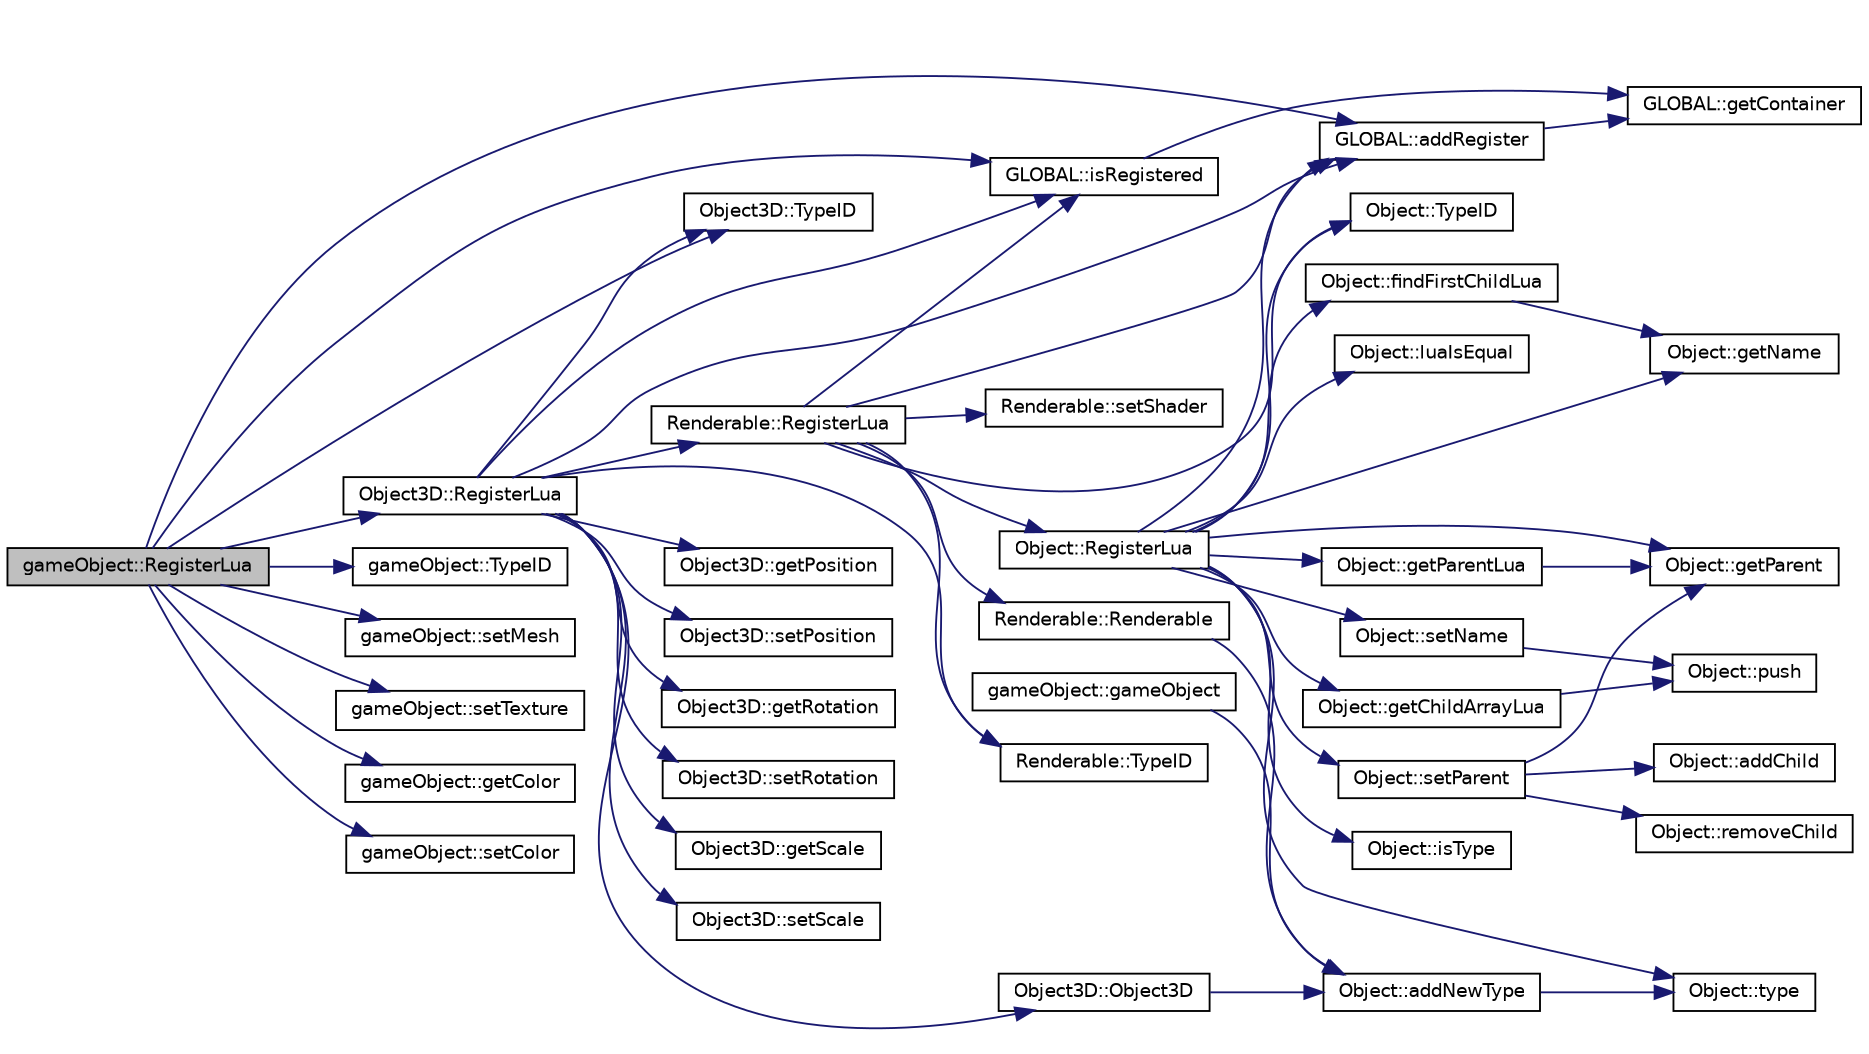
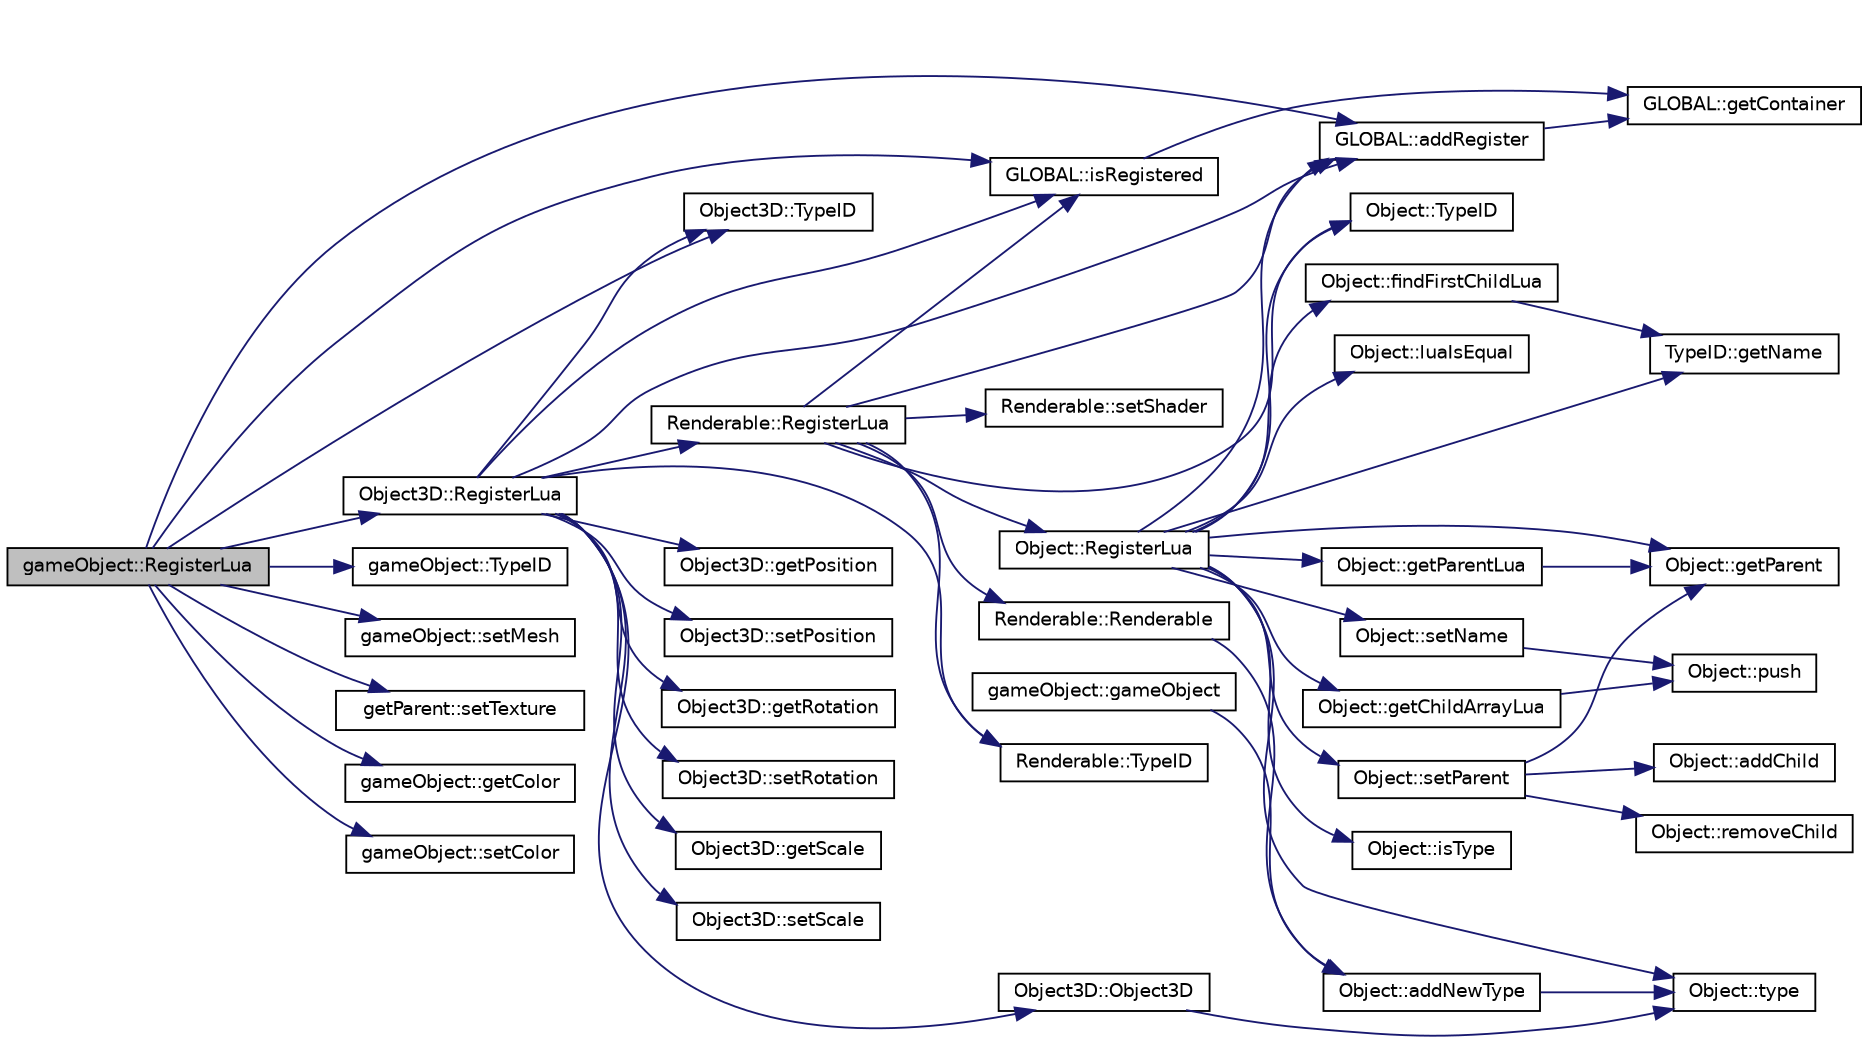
node "Object::getName": label "Object::getName" -> "TypeID::getName"
node "gameObject::setTexture": label "gameObject::setTexture" -> "getParent::setTexture"
edge "Object3D::Object3D" -> "Object::addNewType": now "Object3D::Object3D" -> "Object::type"
